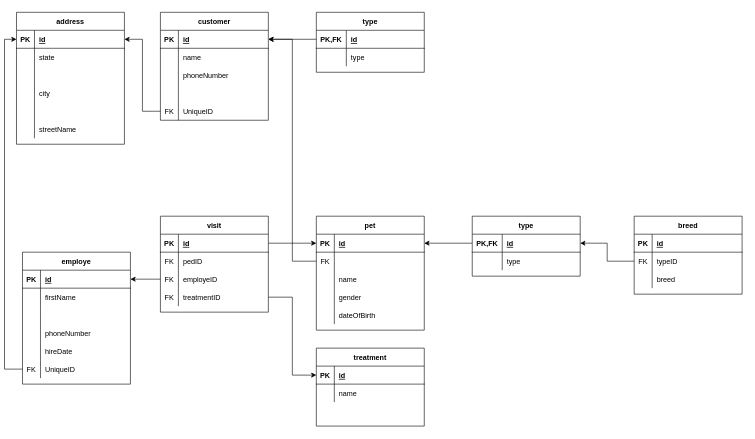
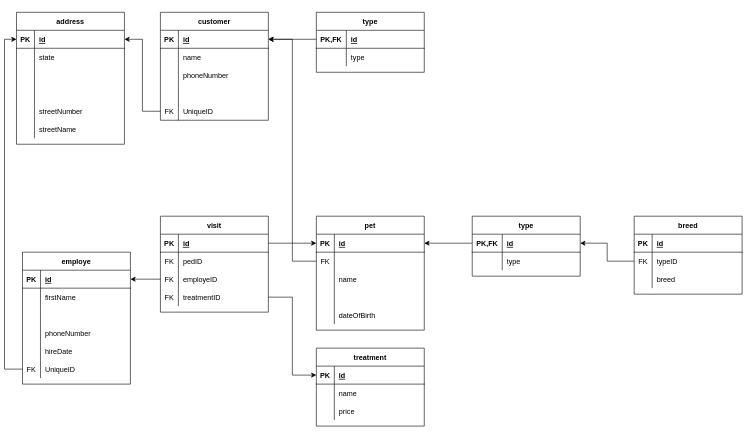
node "city": removed
node "streetNumber": added
node "gender": removed
node "price": added
